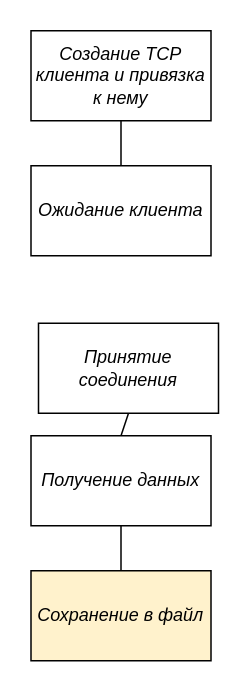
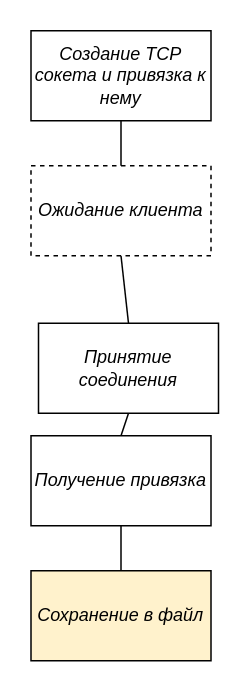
node "Создание TCP клиента и привязка к нему": label "Создание TCP клиента и привязка к нему" -> "Создание TCP сокета и привязка к нему"
node "Ожидание клиента": style solid -> dashed
edge "Ожидание клиента" -- "Принятие соединения": added
node "Получение данных": label "Получение данных" -> "Получение привязка"
